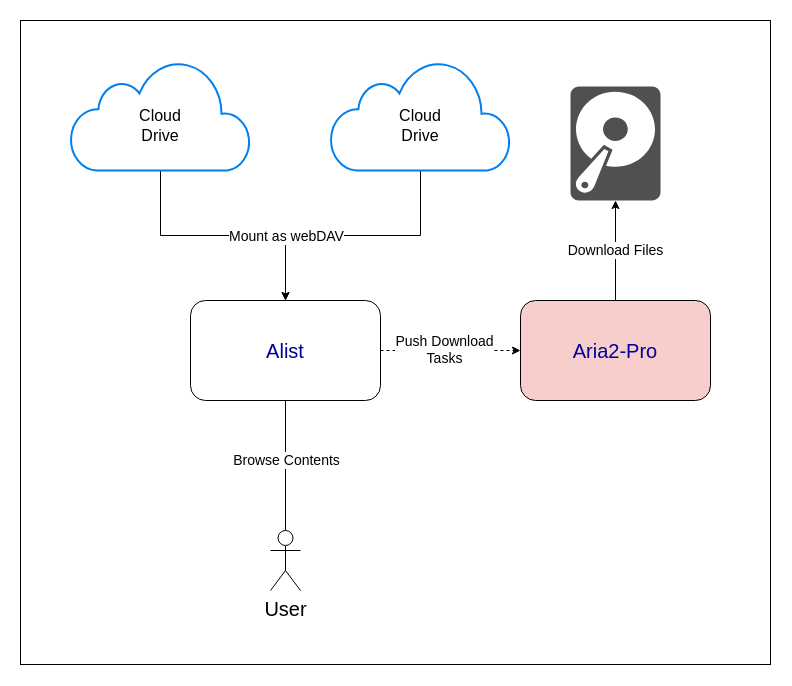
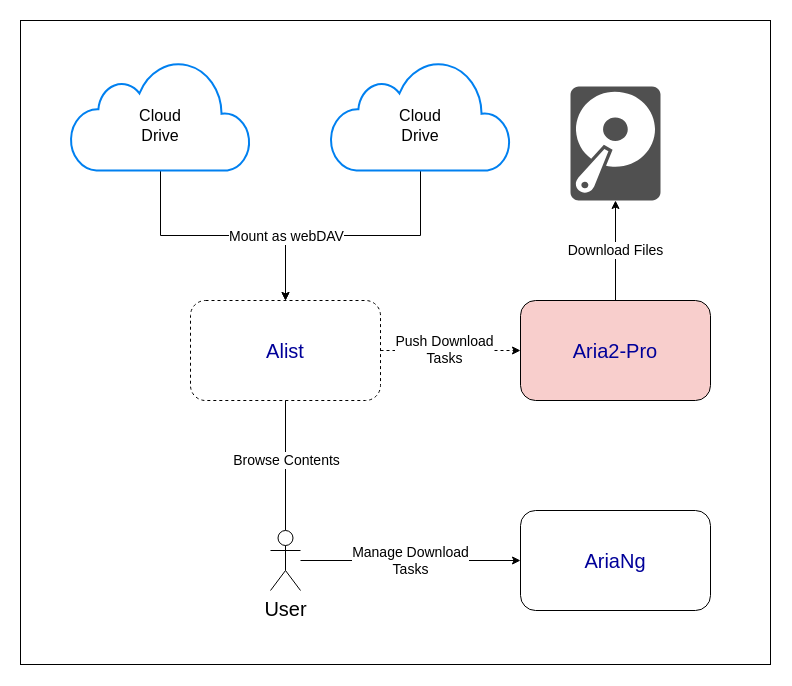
node "Alist": style solid -> dashed
edge "User" -> "AriaNg": added, label "Manage DownloadTasks"
node "AriaNg": added
